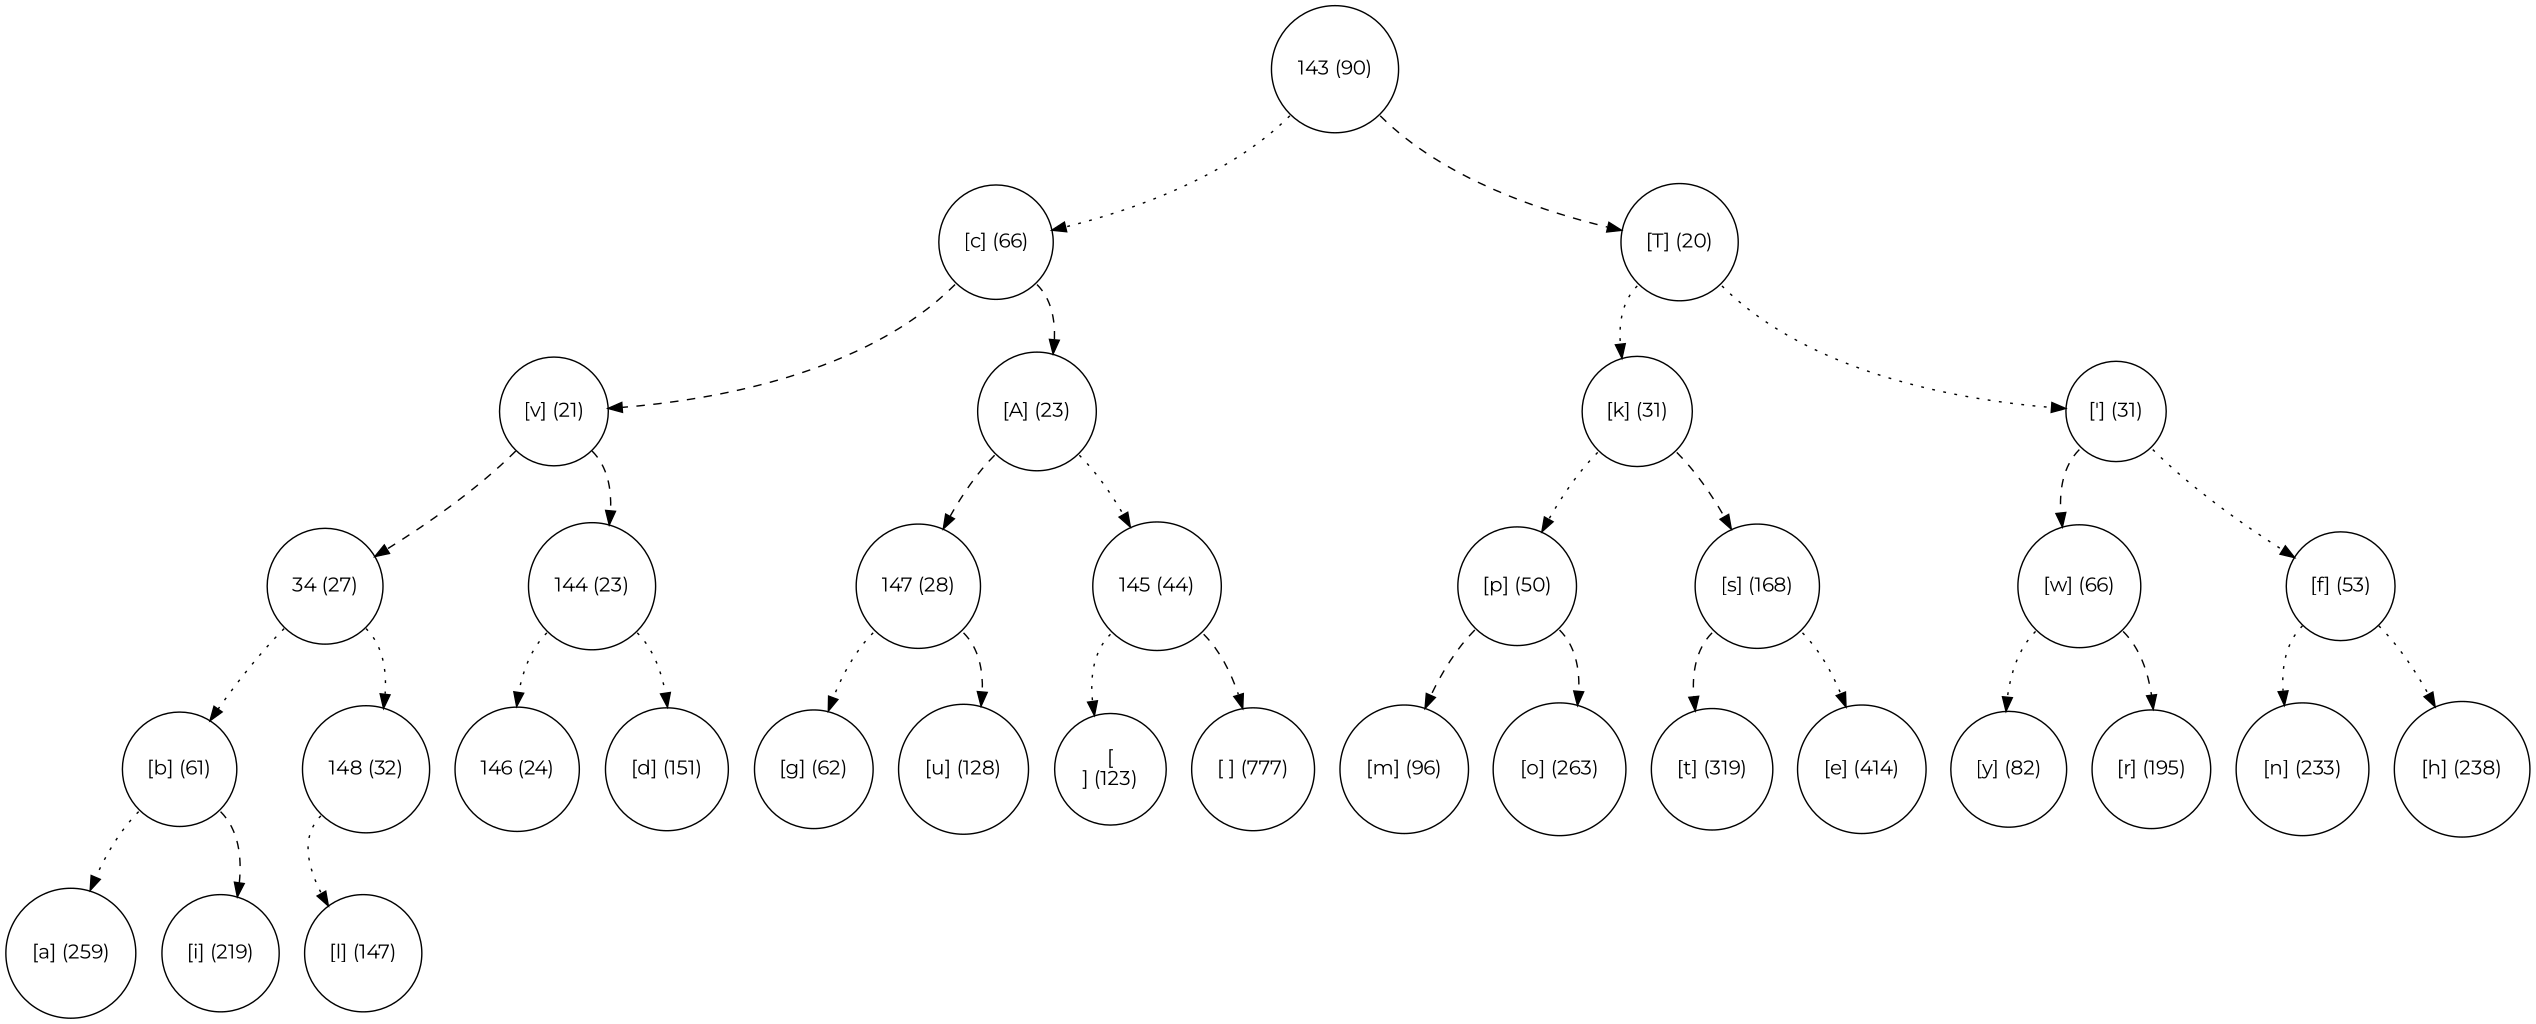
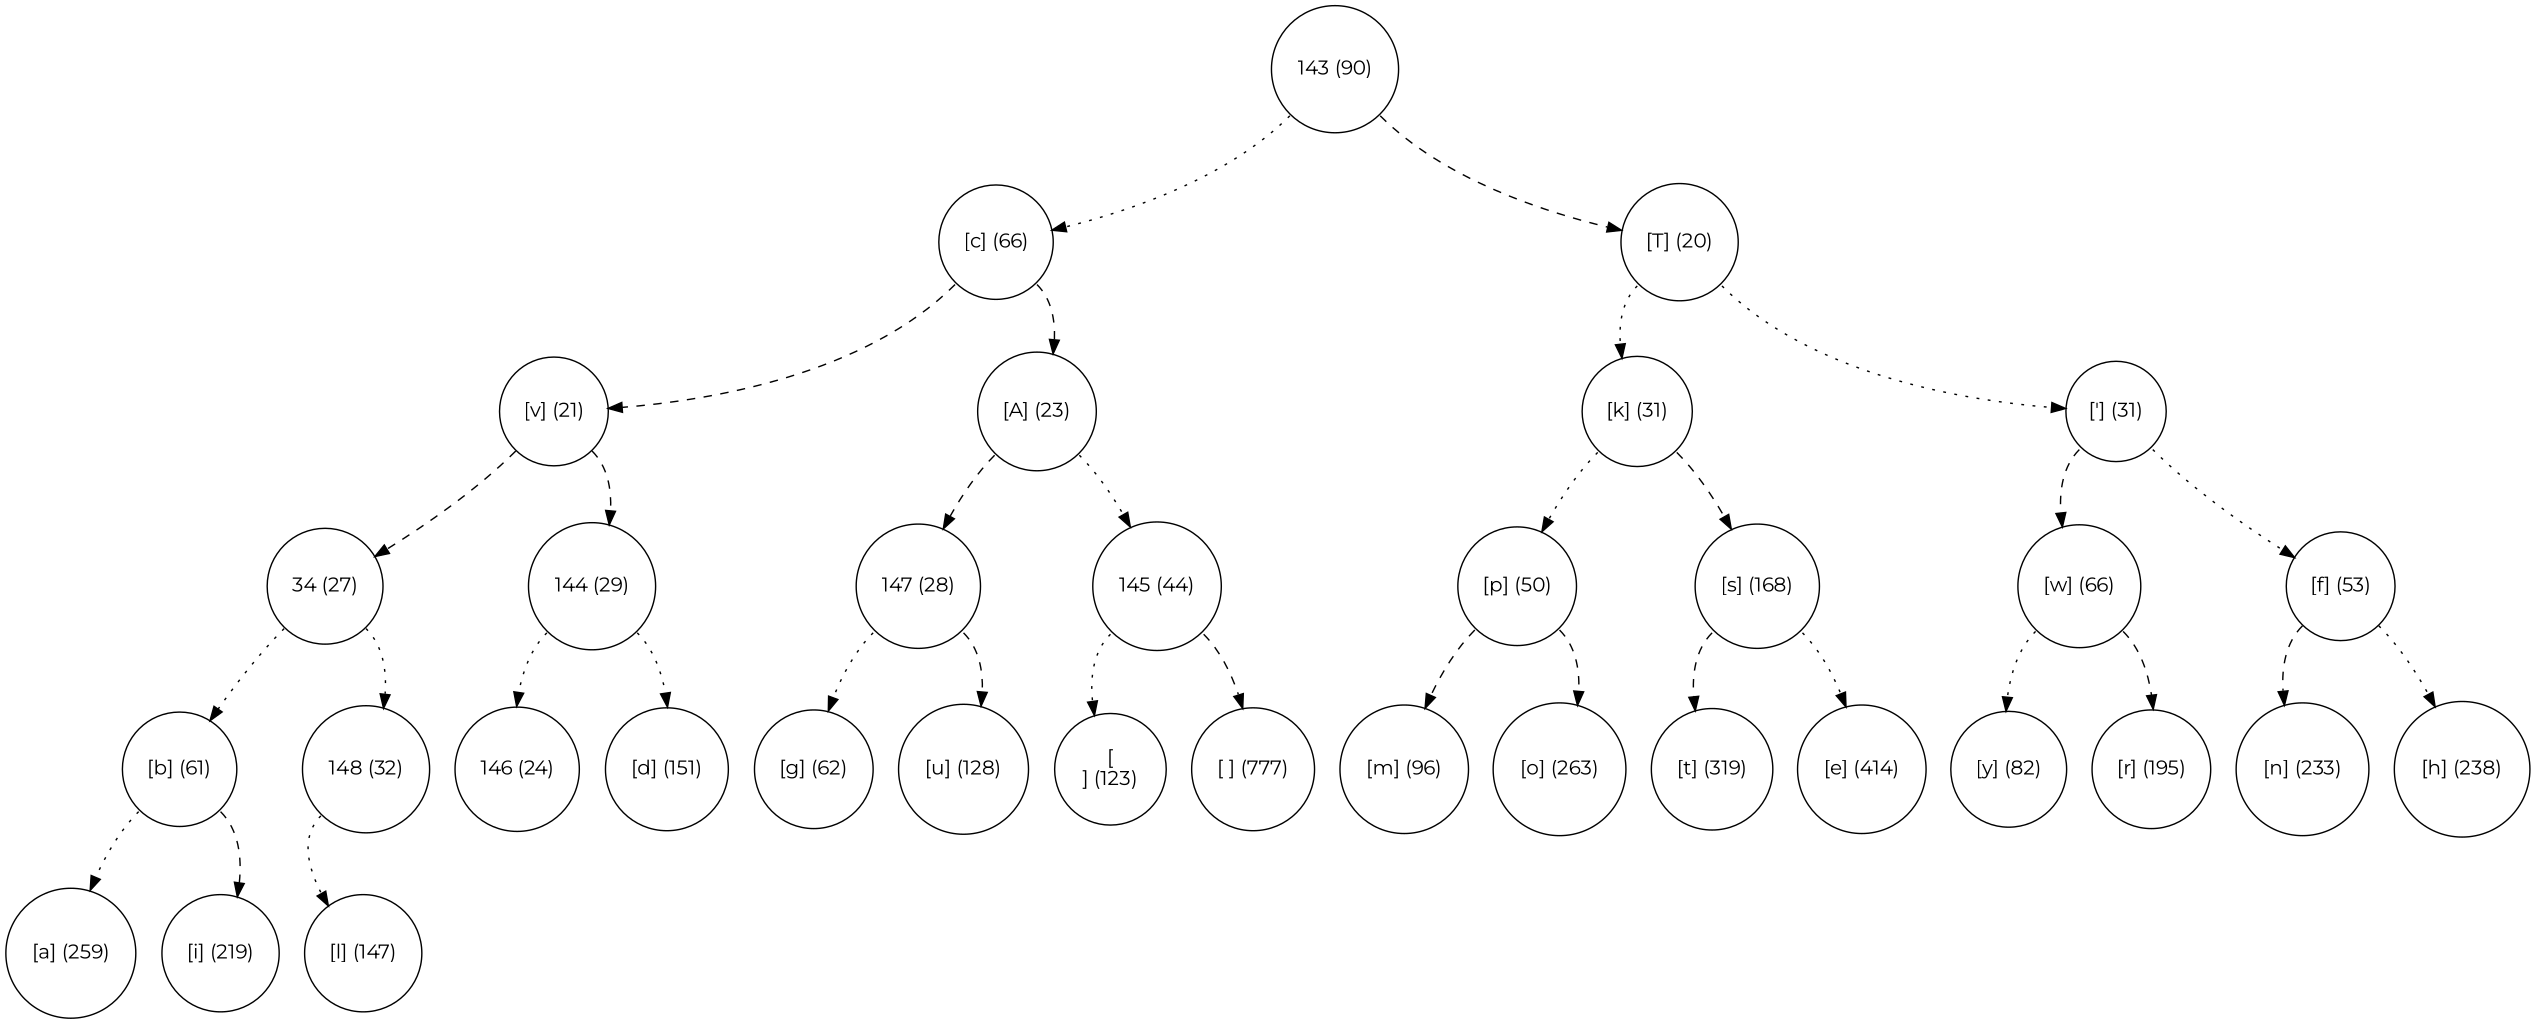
node "144 (23)": label "144 (23)" -> "144 (29)"
edge "[f] (53)" -> "[n] (233)": style dotted -> dashed
